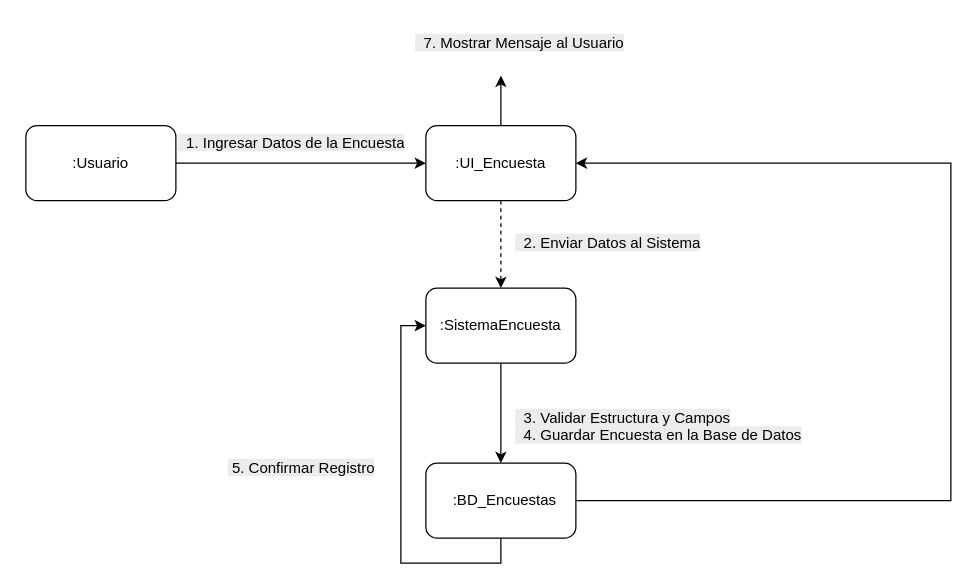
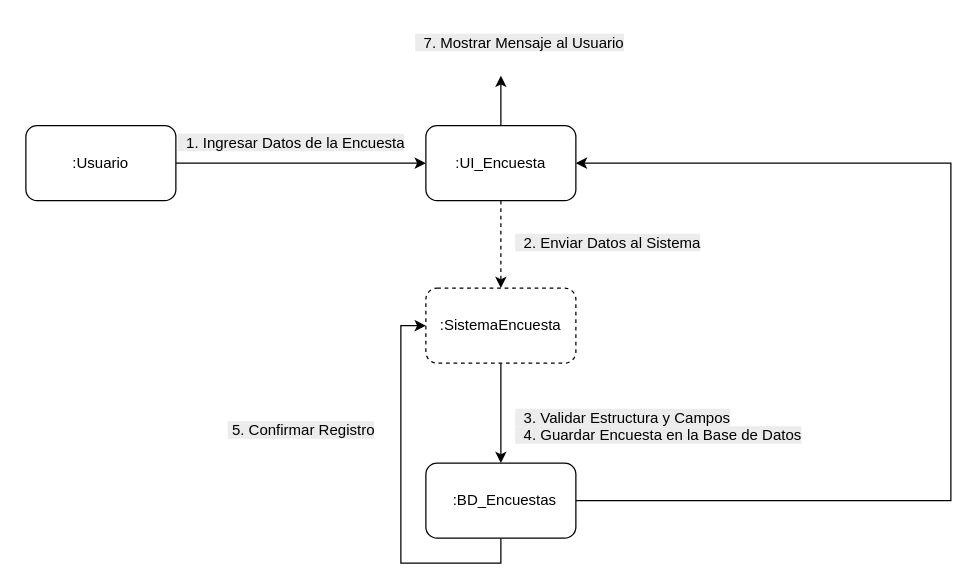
node ":SistemaEncuesta": style solid -> dashed
node "5. Confirmar Registro": moved (319, 476) -> (319, 438)
